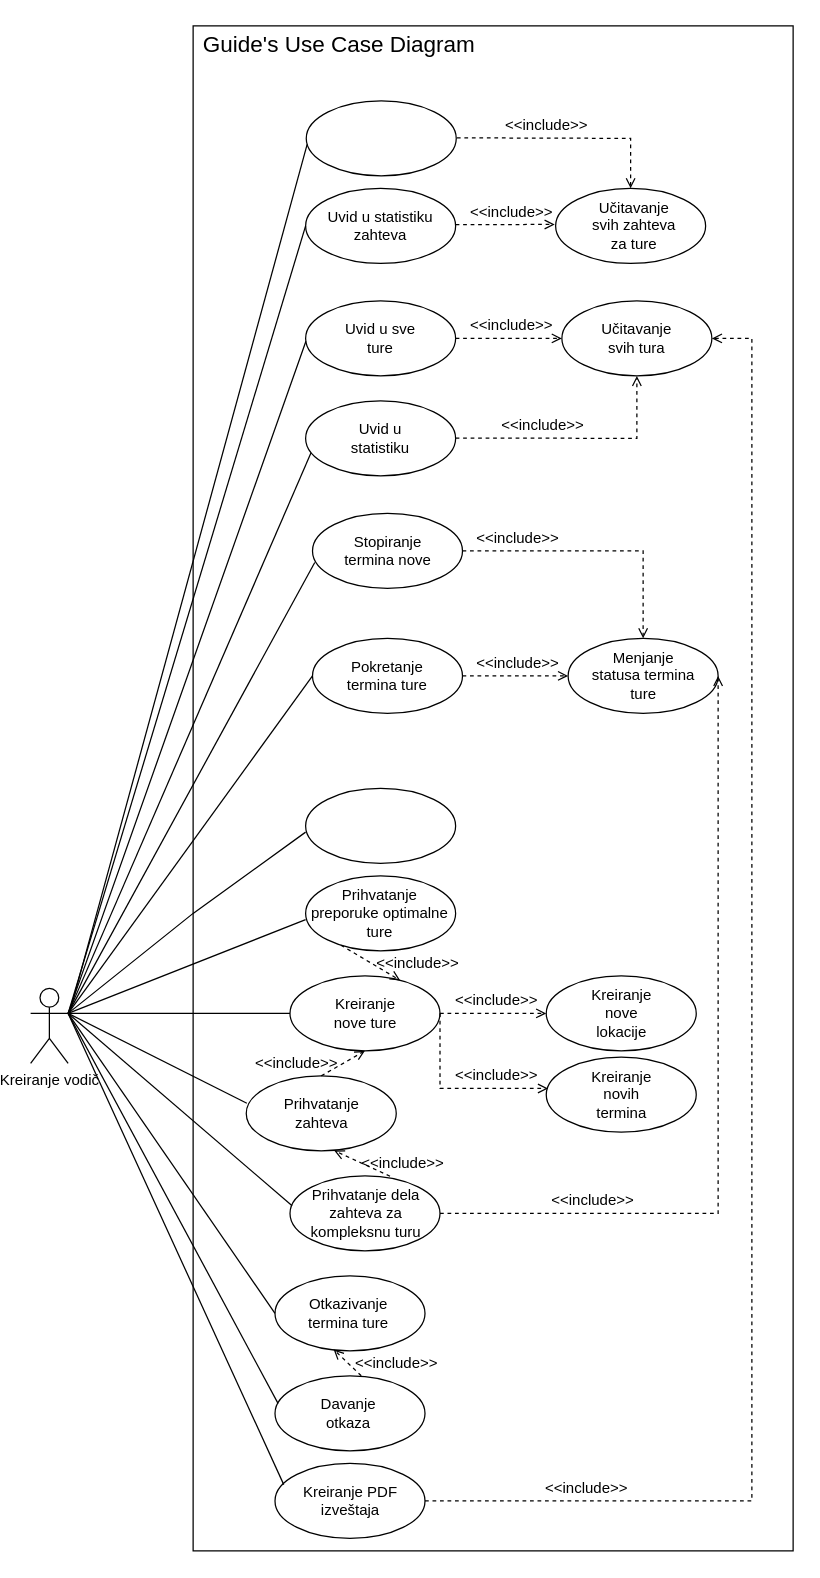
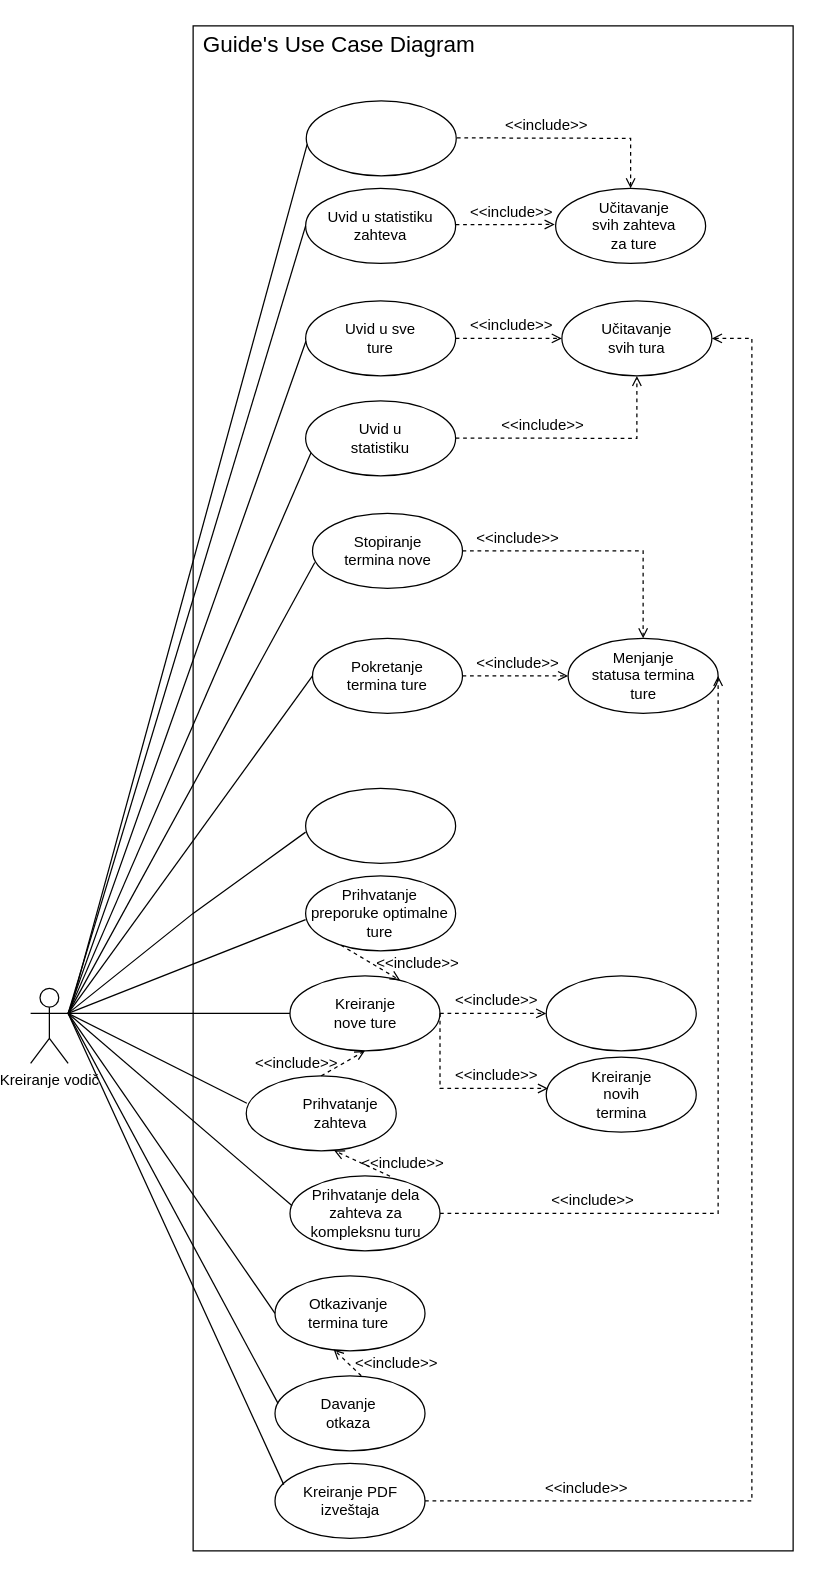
node "Kreiranje nove lokacije": removed
node "Prihvatanje zahteva": moved (321, 1113) -> (340, 1113)
